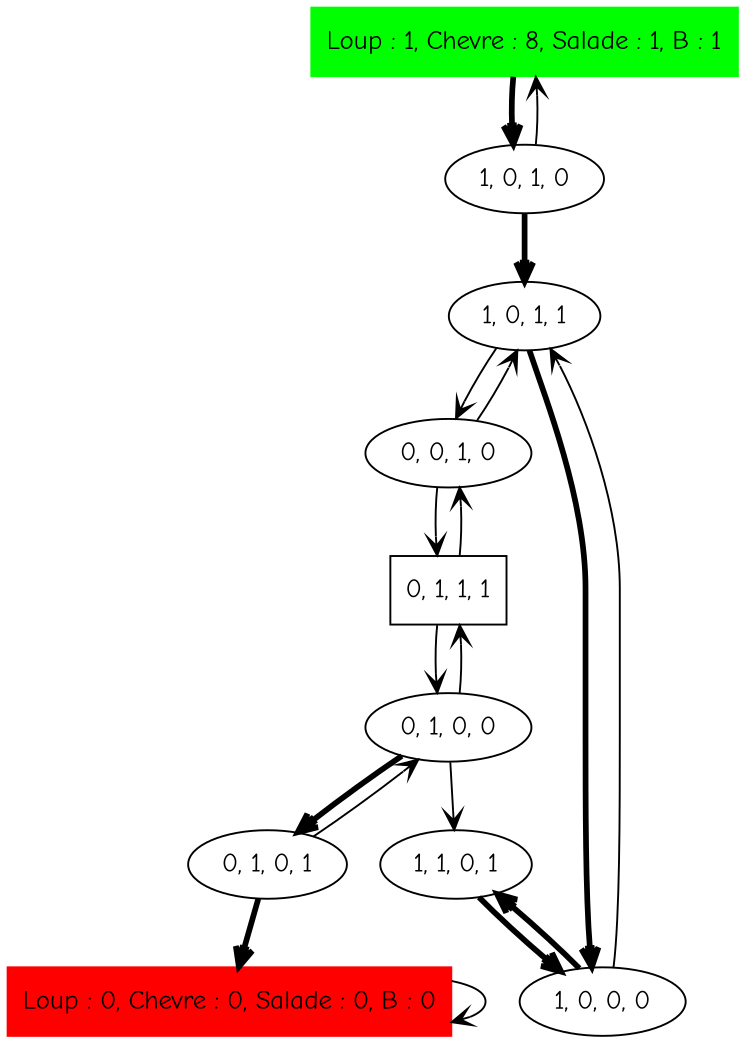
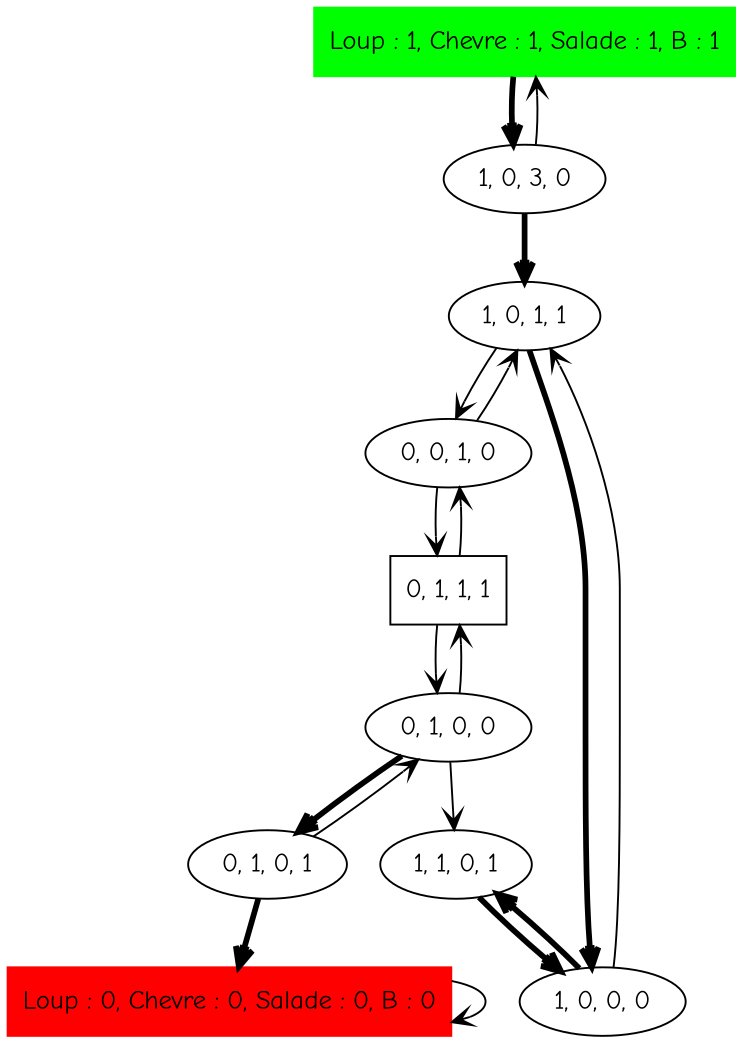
node "Loup : 1, Chevre : 8, Salade : 1, B : 1": label "Loup : 1, Chevre : 8, Salade : 1, B : 1" -> "Loup : 1, Chevre : 1, Salade : 1, B : 1"
node "1, 0, 1, 0": label "1, 0, 1, 0" -> "1, 0, 3, 0"
